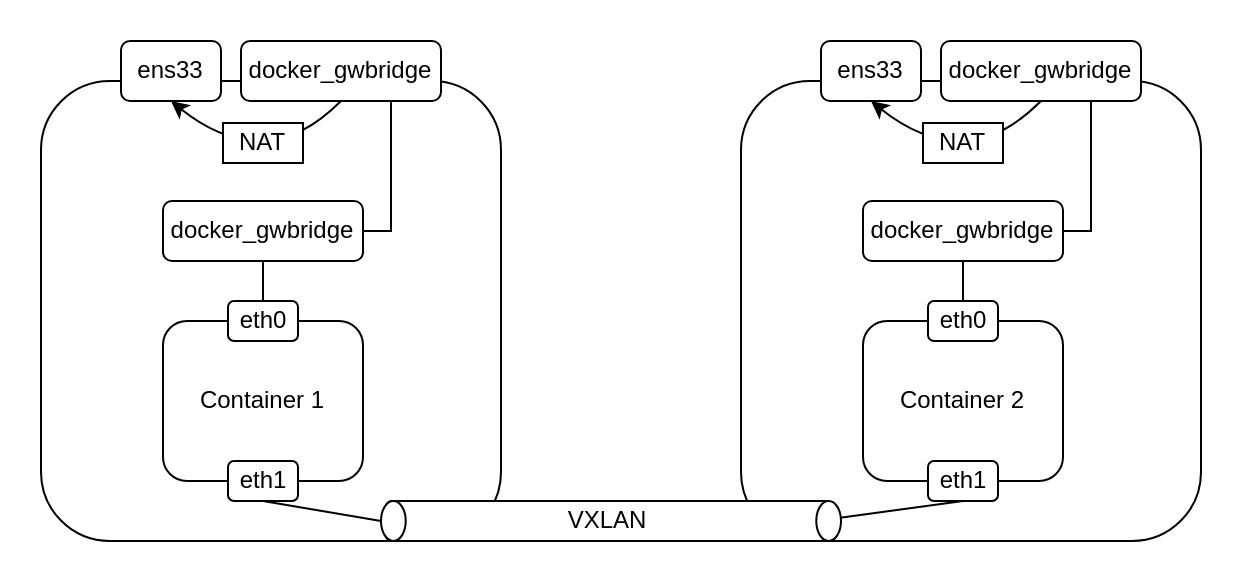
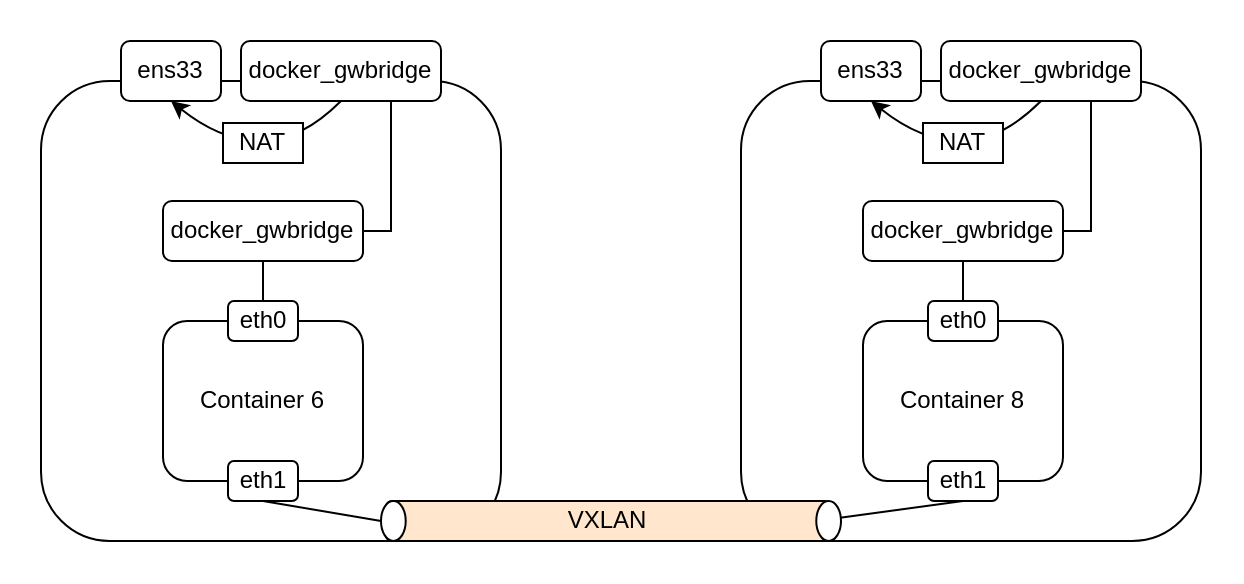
node "Container 1": label "Container 1" -> "Container 6"
node "Container 2": label "Container 2" -> "Container 8"
node "VXLAN": fillcolor #ffffff -> #ffe6cc
